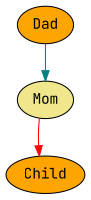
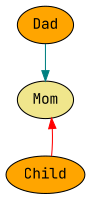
edge "Mom" -> "Child": reversed
